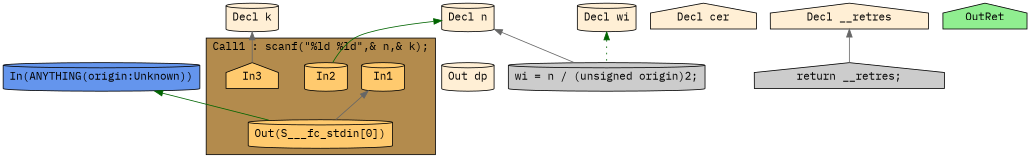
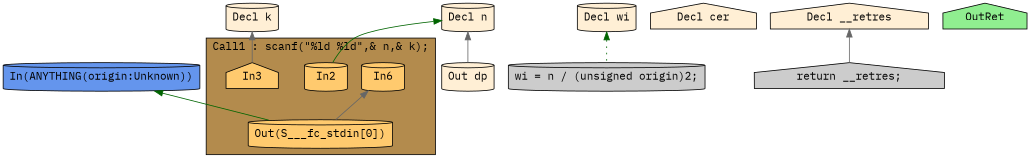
edge "wi = n / (unsigned origin)2;" -> "Decl n": now "Out dp" -> "Decl n"
node "In1": label "In1" -> "In6"
